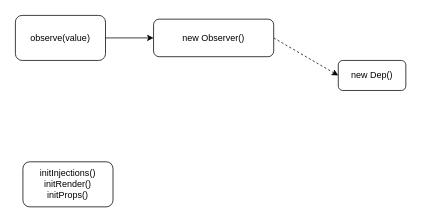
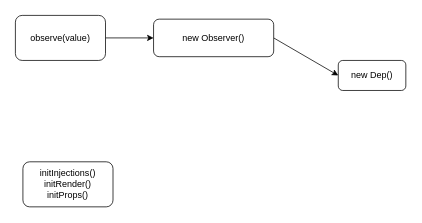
edge "new Observer()" -> "new Dep()": style dashed -> solid
